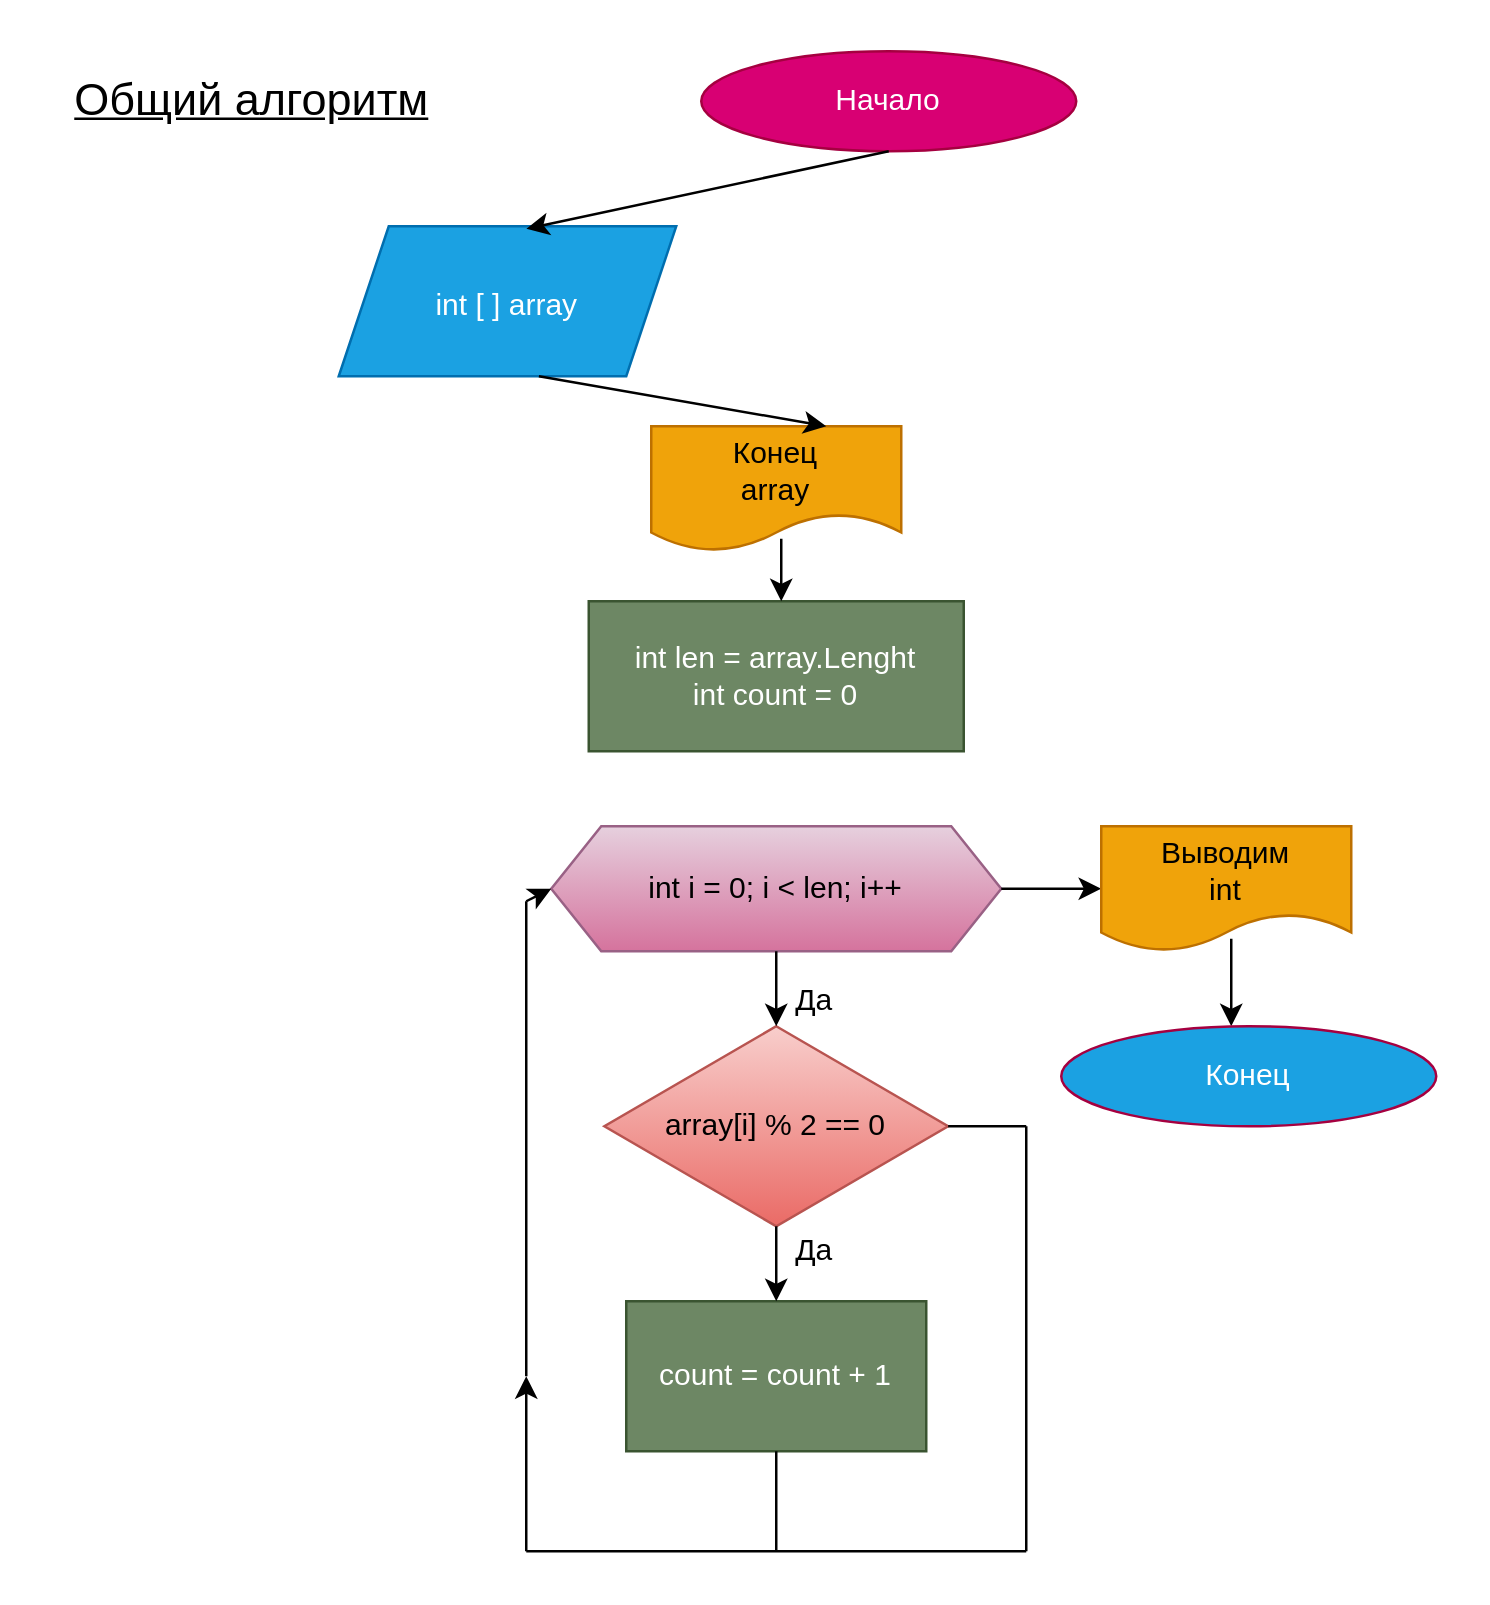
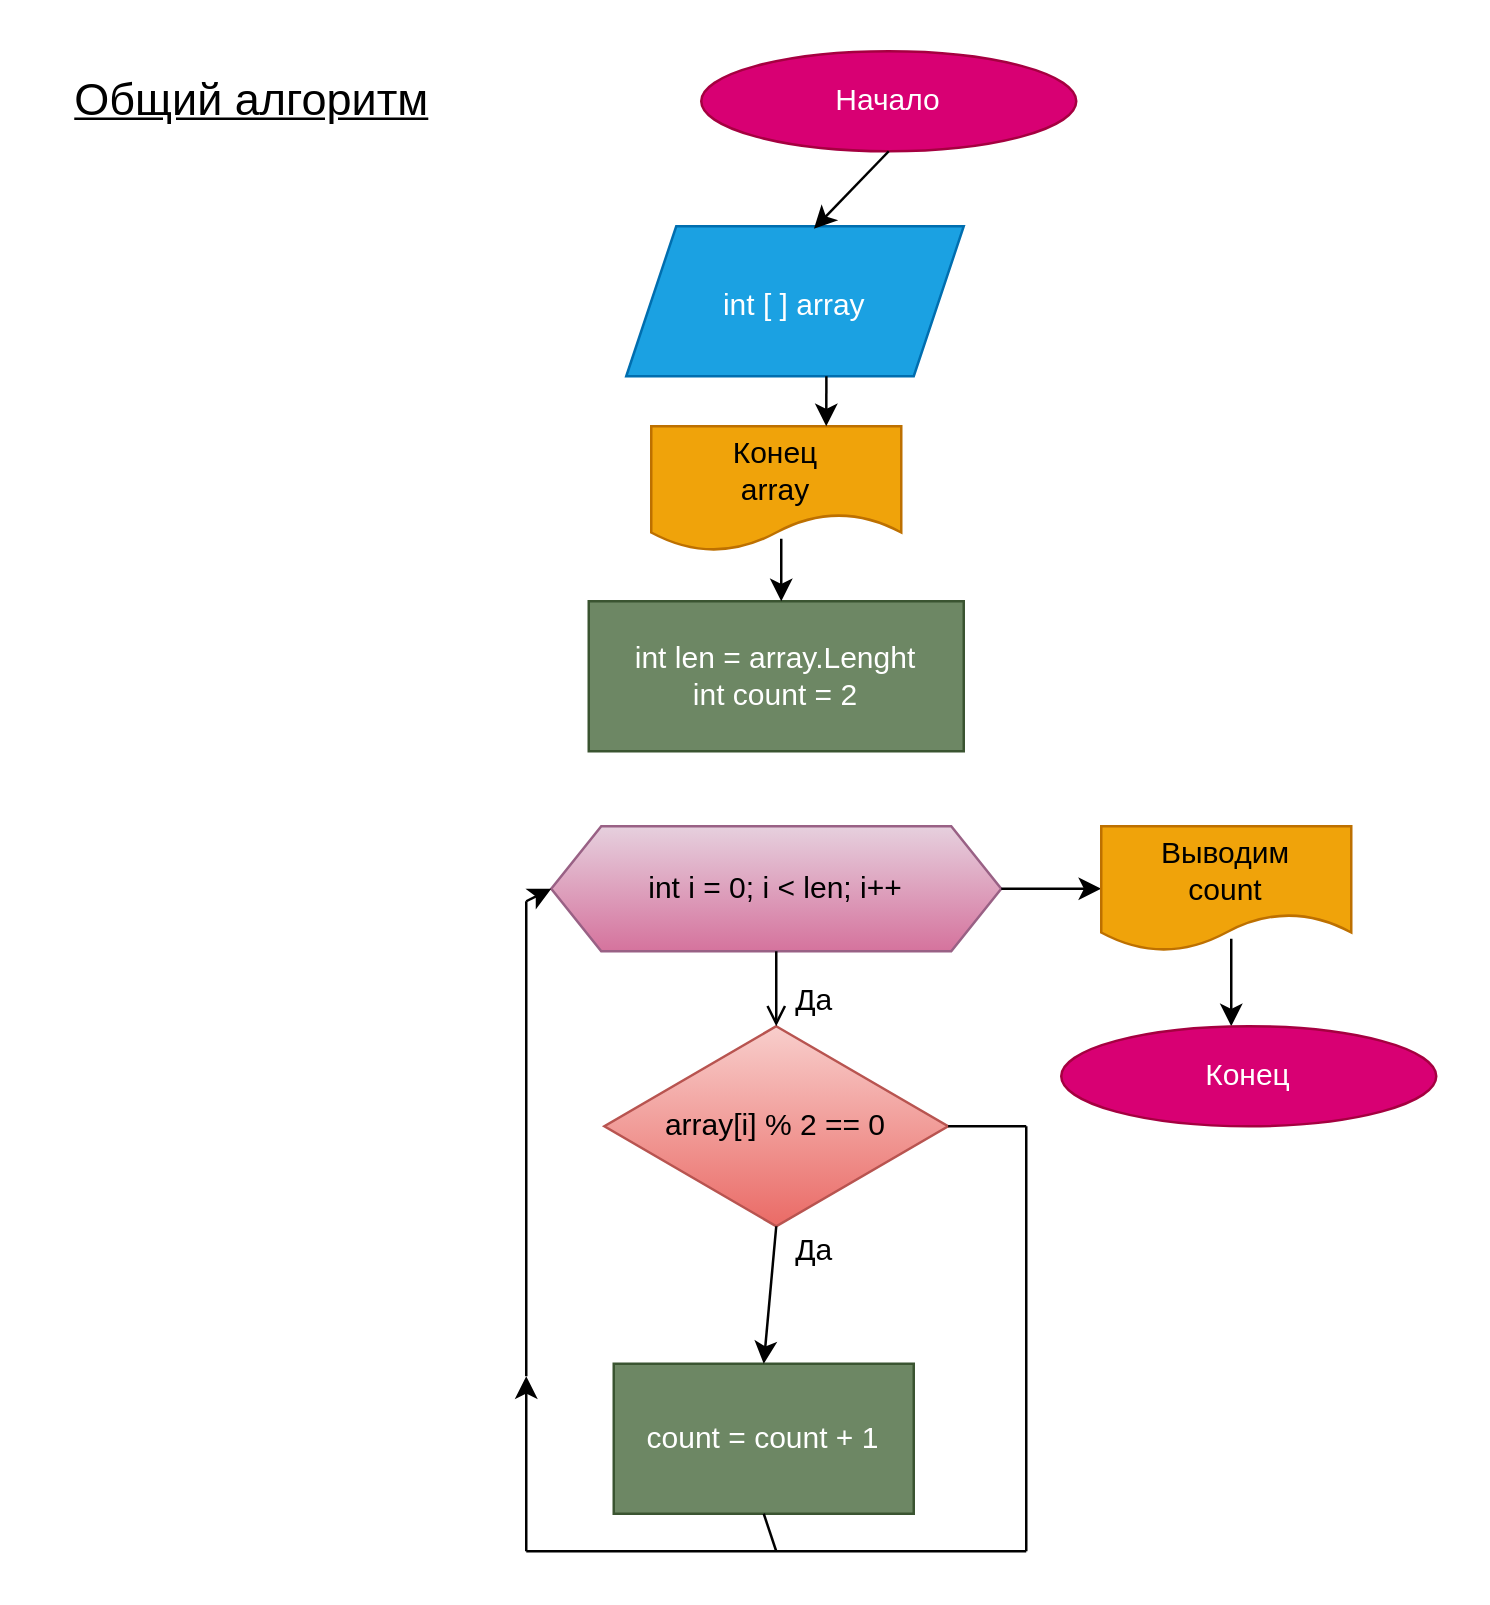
node "int [ ] array": moved (508, 301) -> (795, 301)
node "int len = array.Lenght int count = 0": label "int len = array.Lenght int count = 0" -> "int len = array.Lenght int count = 2"
node "Выводим int": label "Выводим int" -> "Выводим count"
edge "int i = 0; i < len; i++" -> "array[i] % 2 == 0": arrowhead classic -> open
node "Конец": fillcolor #1ba1e2 -> #d80073
node "count = count + 1": moved (776, 1376) -> (764, 1439)
